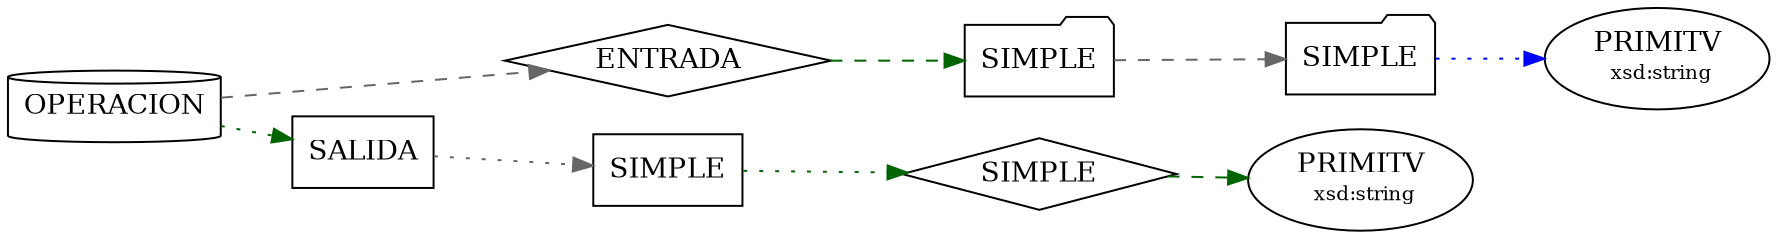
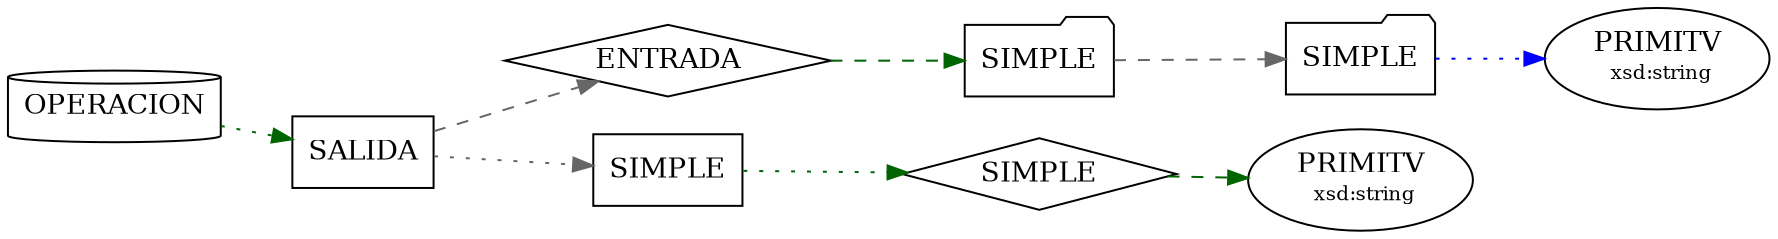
edge "OPERACION" -> "ENTRADA": now "SALIDA" -> "ENTRADA"
